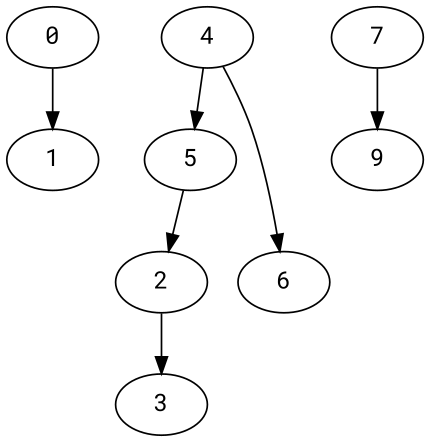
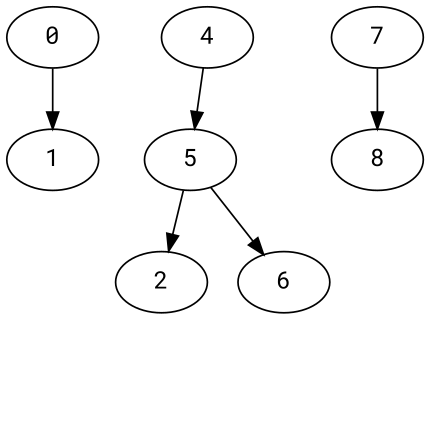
edge "4" -> "6": now "5" -> "6"
node "9": label "9" -> "8"
node "3": removed
